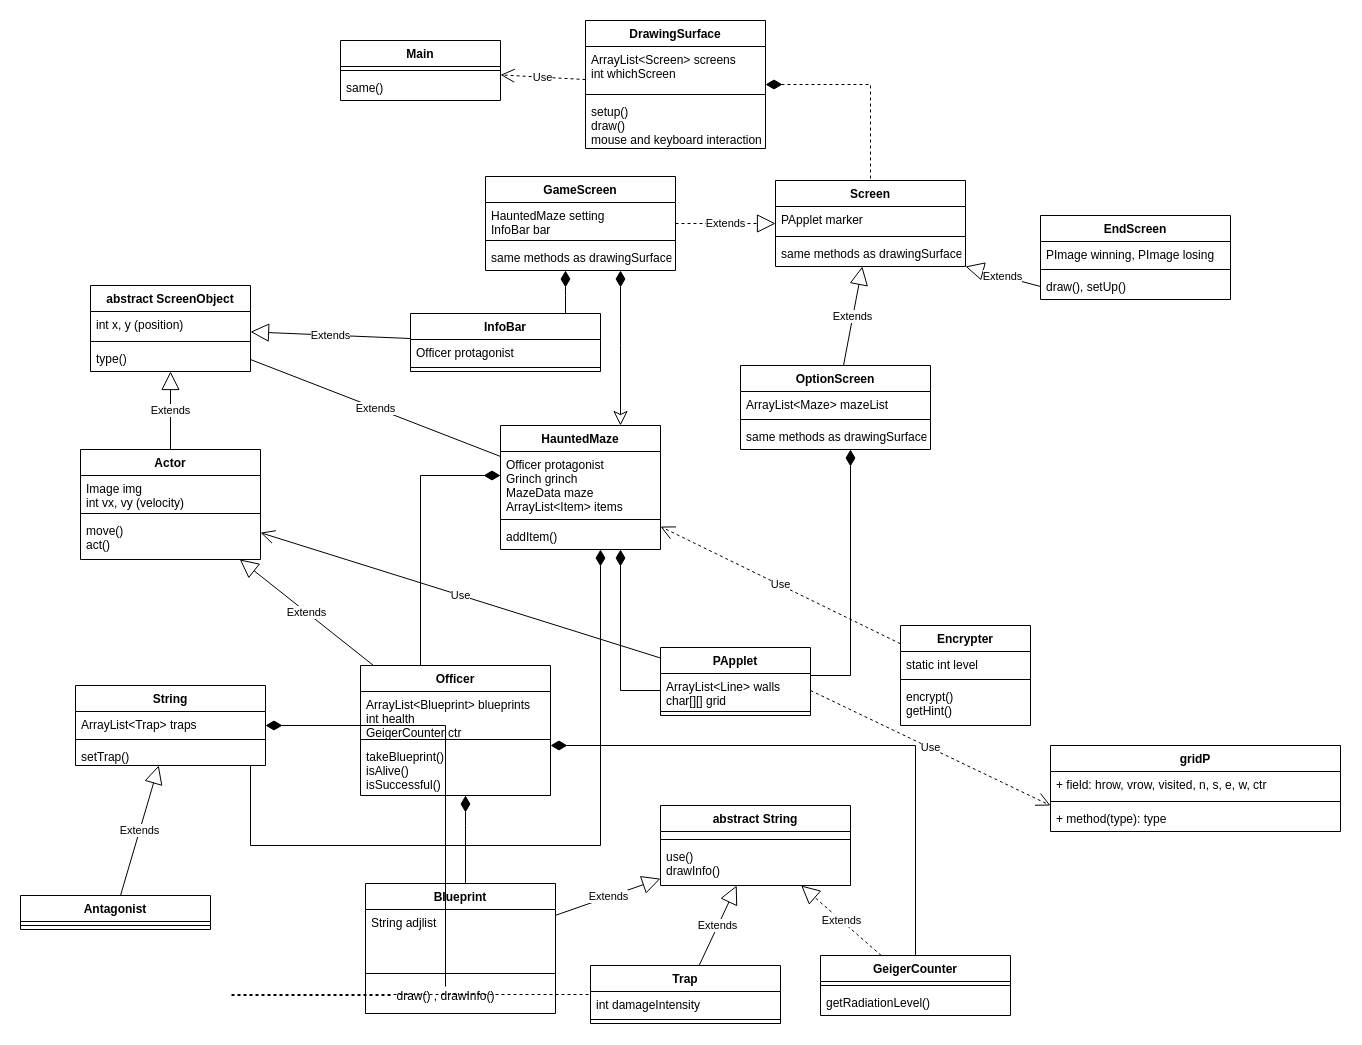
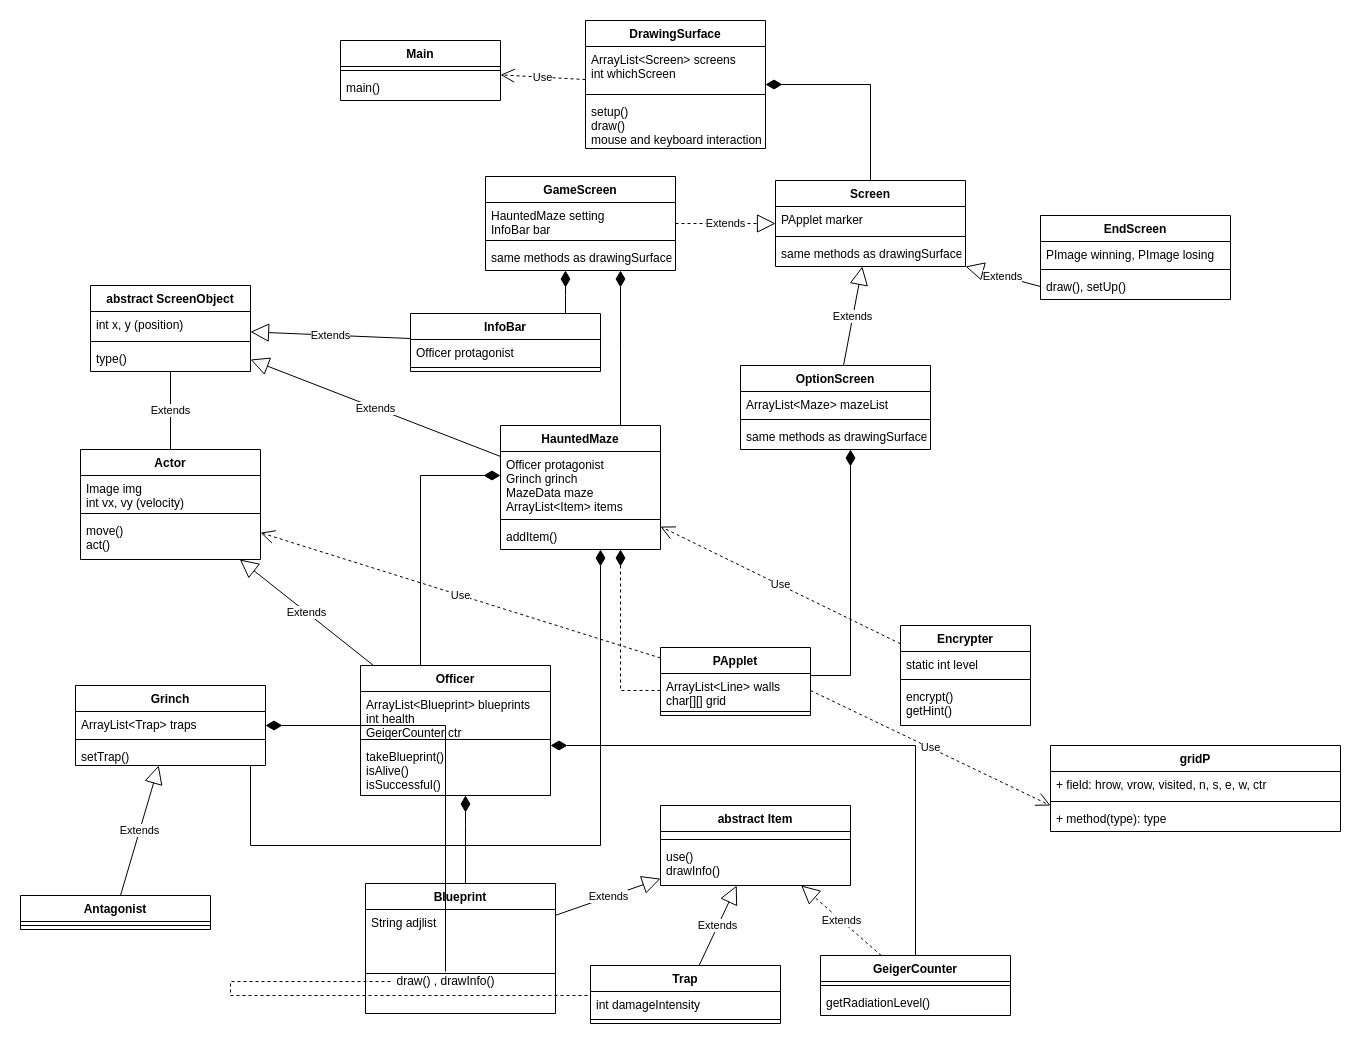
node "same()": label "same()" -> "main()"
edge "Screen" -> "DrawingSurface": style dashed -> solid
edge "abstract ScreenObject" -- "HauntedMaze": arrowhead none -> block
edge "Actor" -> "abstract ScreenObject": arrowhead block -> none
edge "GameScreen" -- "HauntedMaze": arrowhead classic -> none
edge "PApplet" -> "Actor": style solid -> dashed
edge "PApplet" -> "HauntedMaze": style solid -> dashed
node "String": label "String" -> "Grinch"
node "abstract String": label "abstract String" -> "abstract Item"
node "draw() , drawInfo()": moved (446, 997) -> (446, 982)
